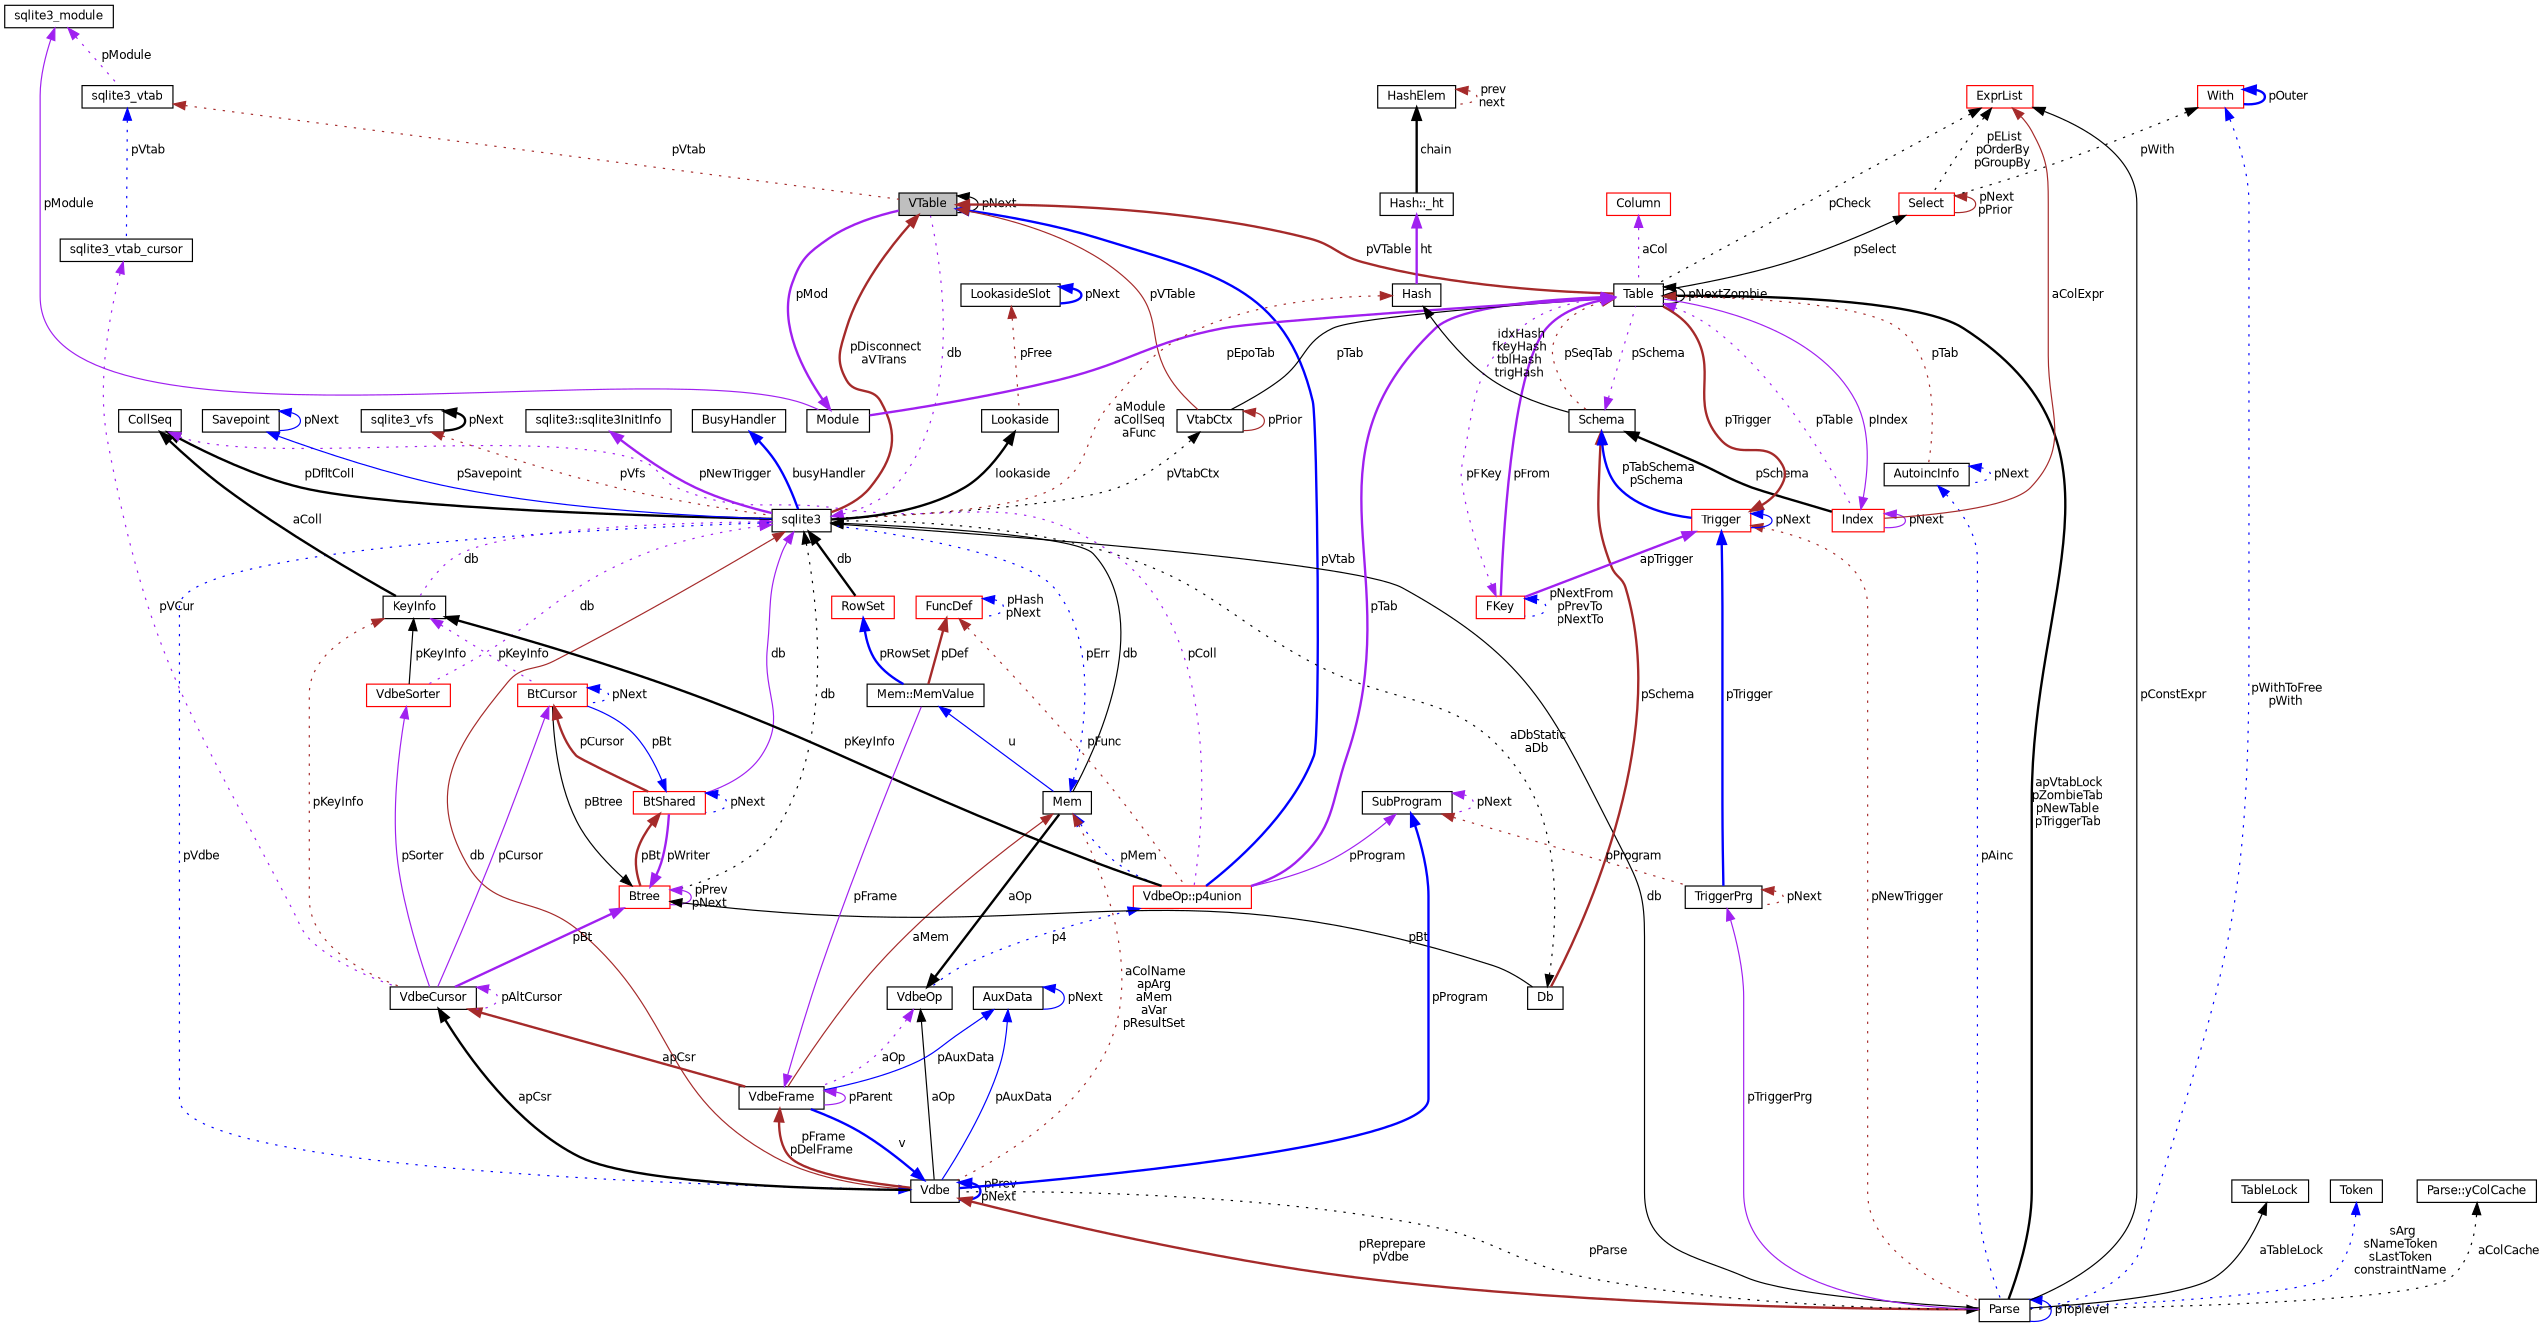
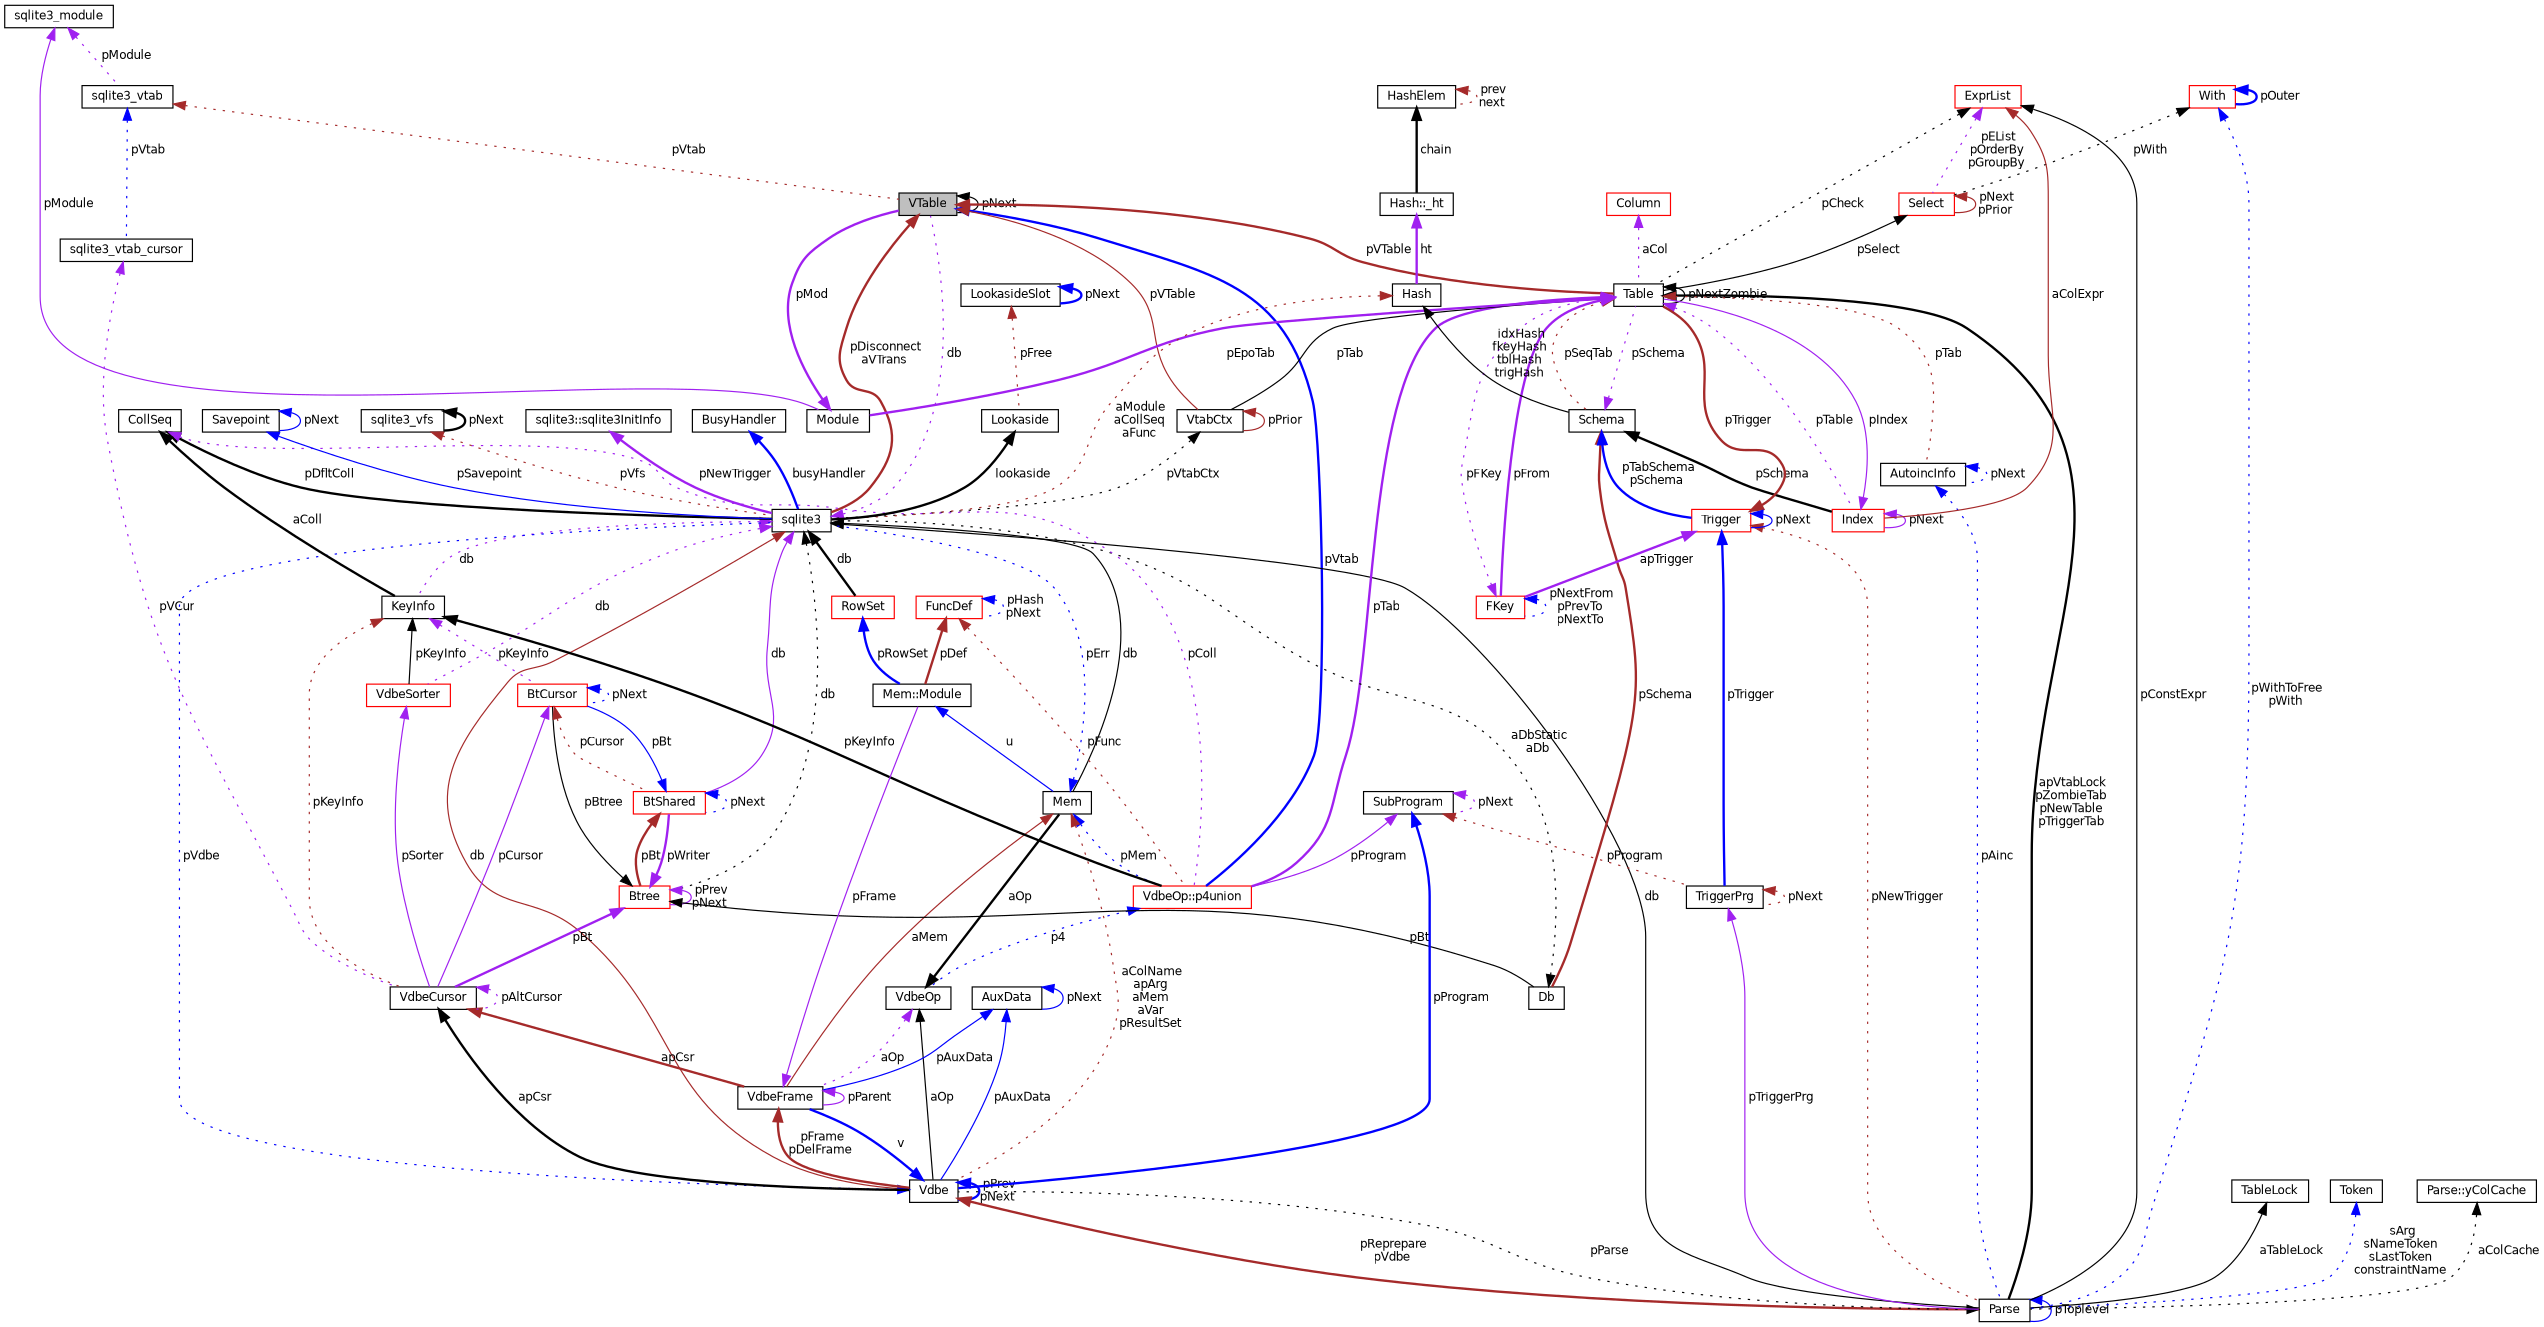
edge "Select" -> "ExprList": color black -> purple
node "Mem::MemValue": label "Mem::MemValue" -> "Mem::Module"
edge "BtShared" -> "BtCursor": style bold -> dotted
